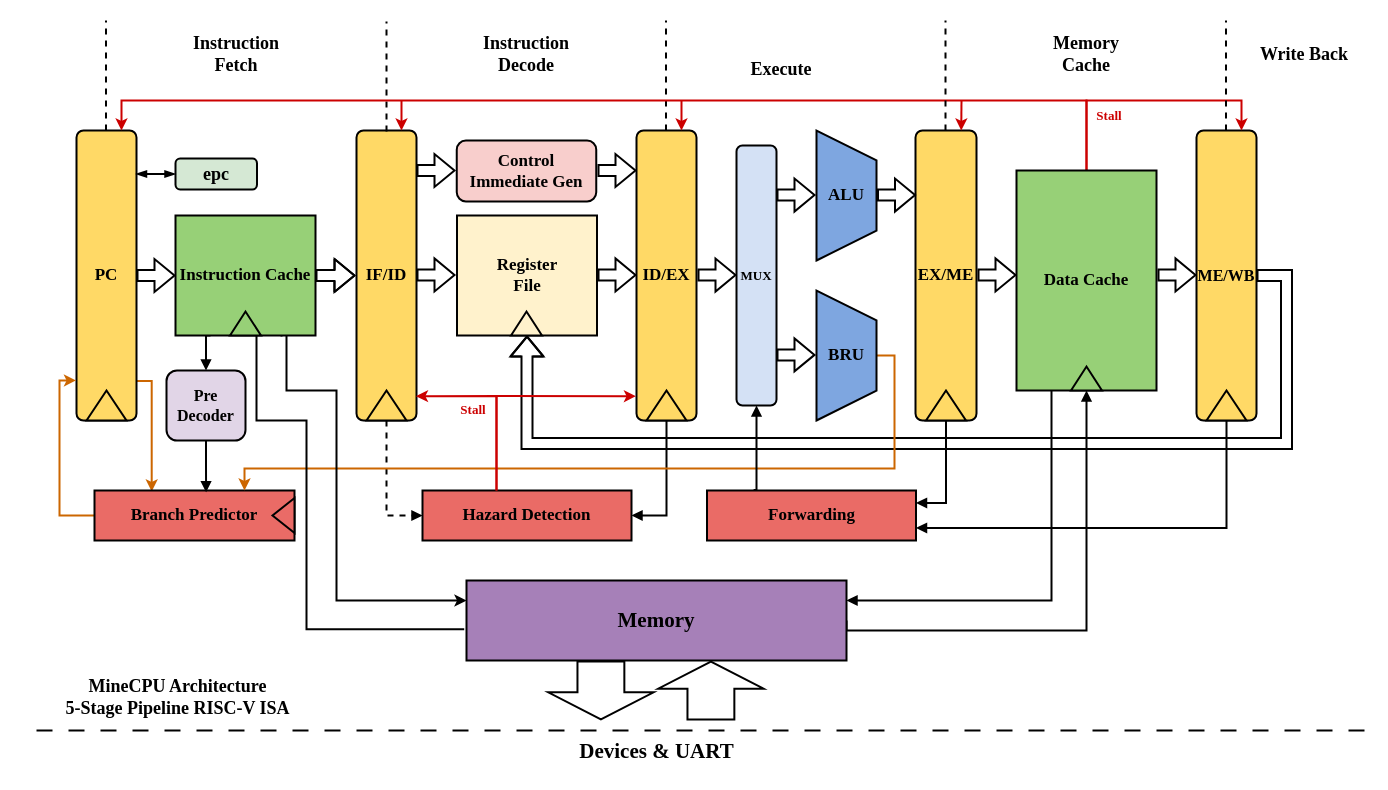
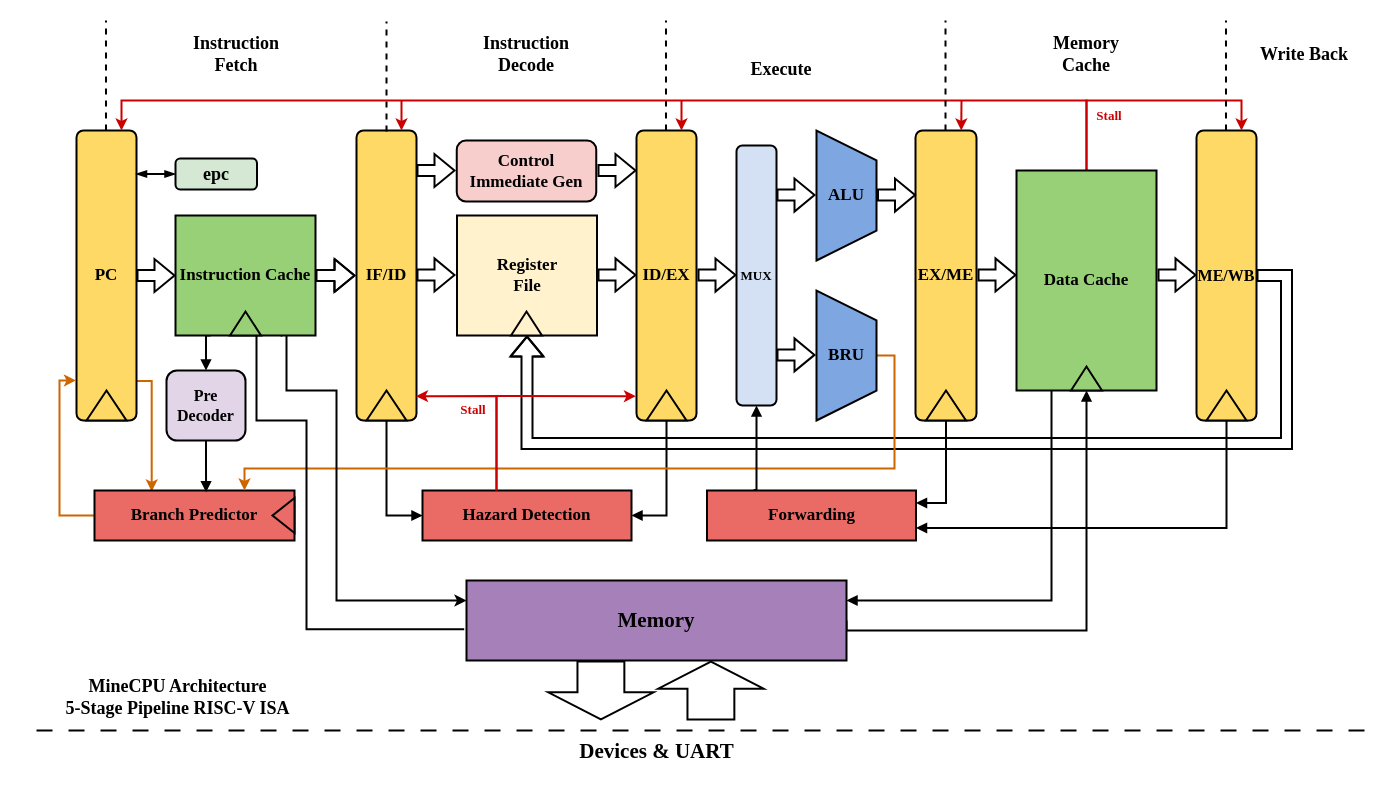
edge "IF/ID" -> "Hazard Detection": style dashed -> solid
